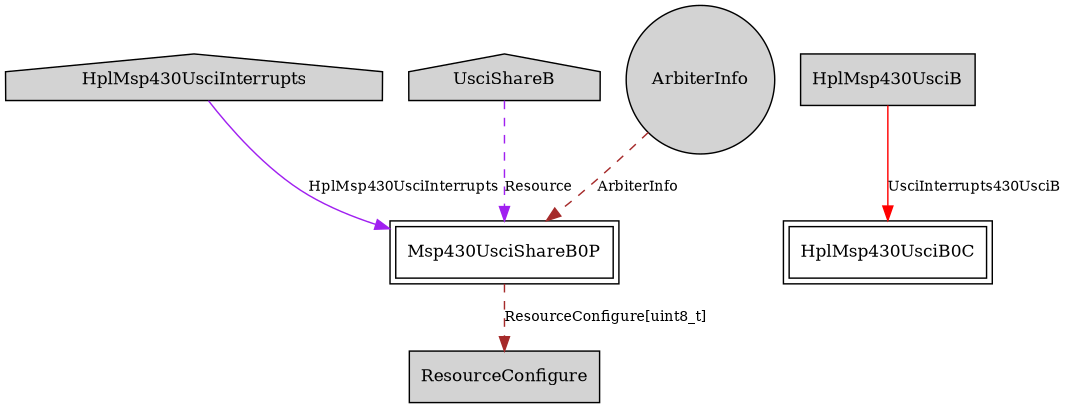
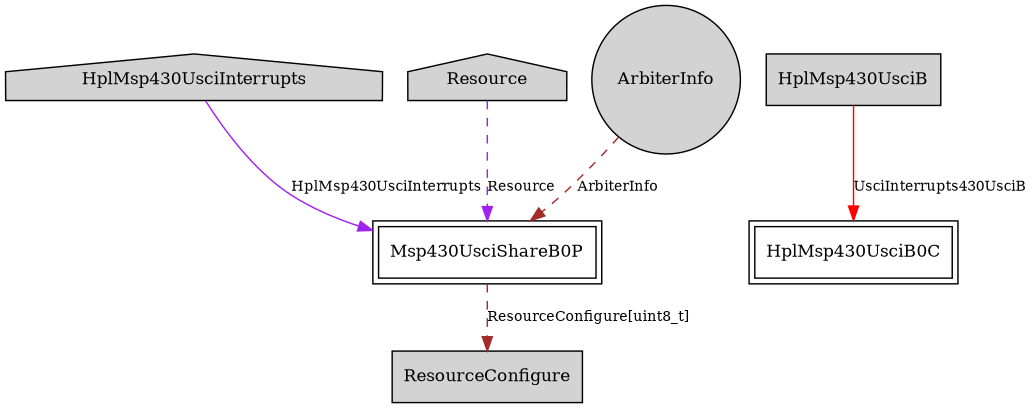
node "UsciShareB": label "UsciShareB" -> "Resource"
